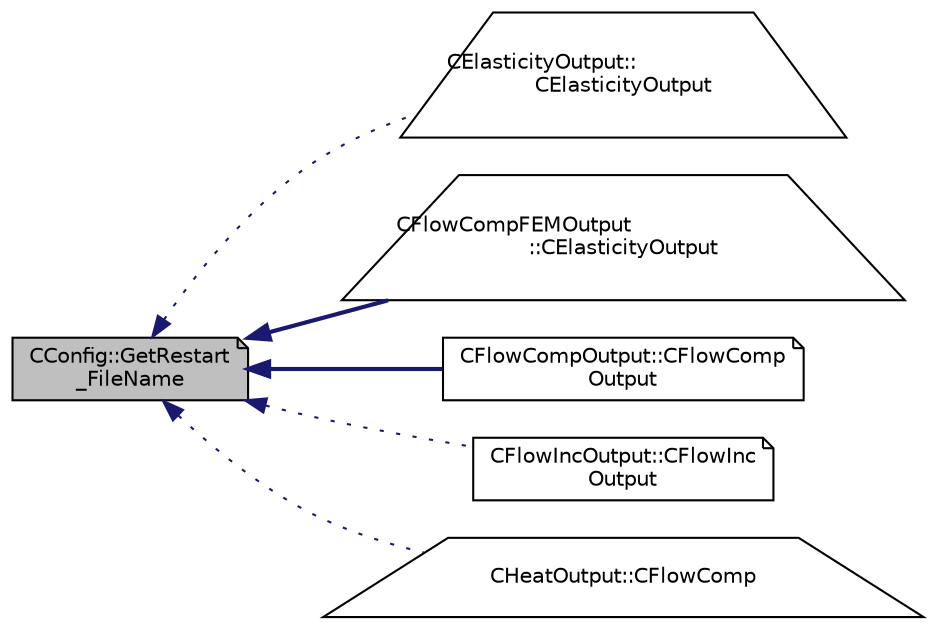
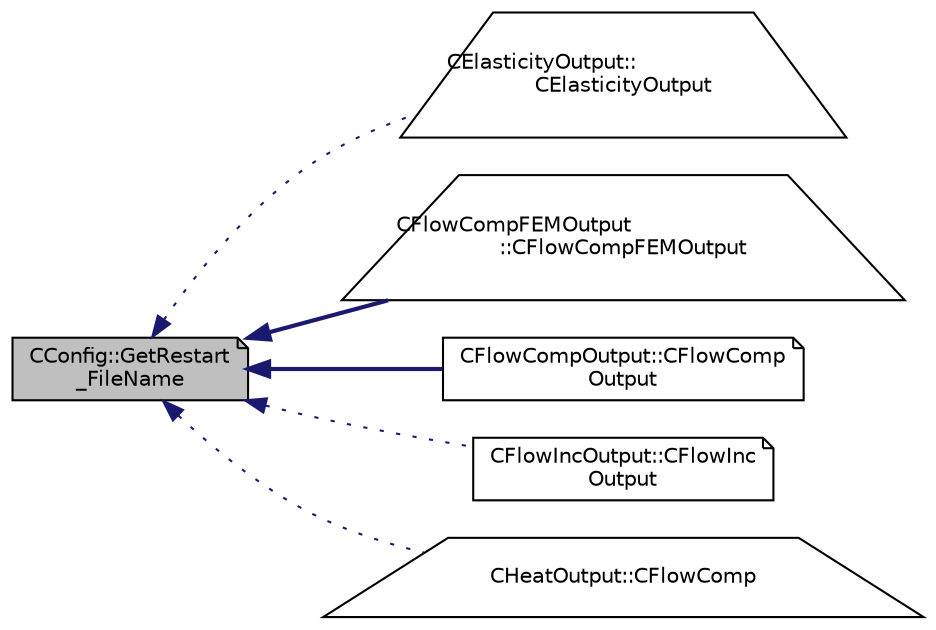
node "CFlowCompFEMOutput ::CElasticityOutput": label "CFlowCompFEMOutput ::CElasticityOutput" -> "CFlowCompFEMOutput ::CFlowCompFEMOutput"
